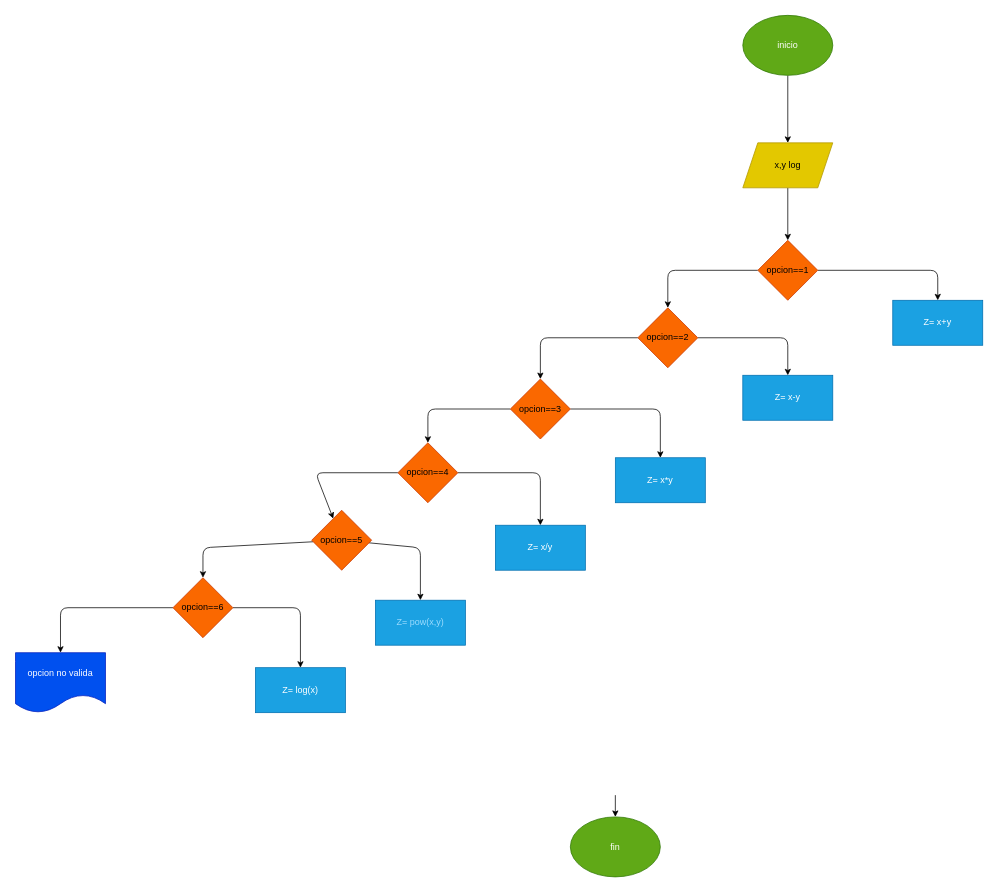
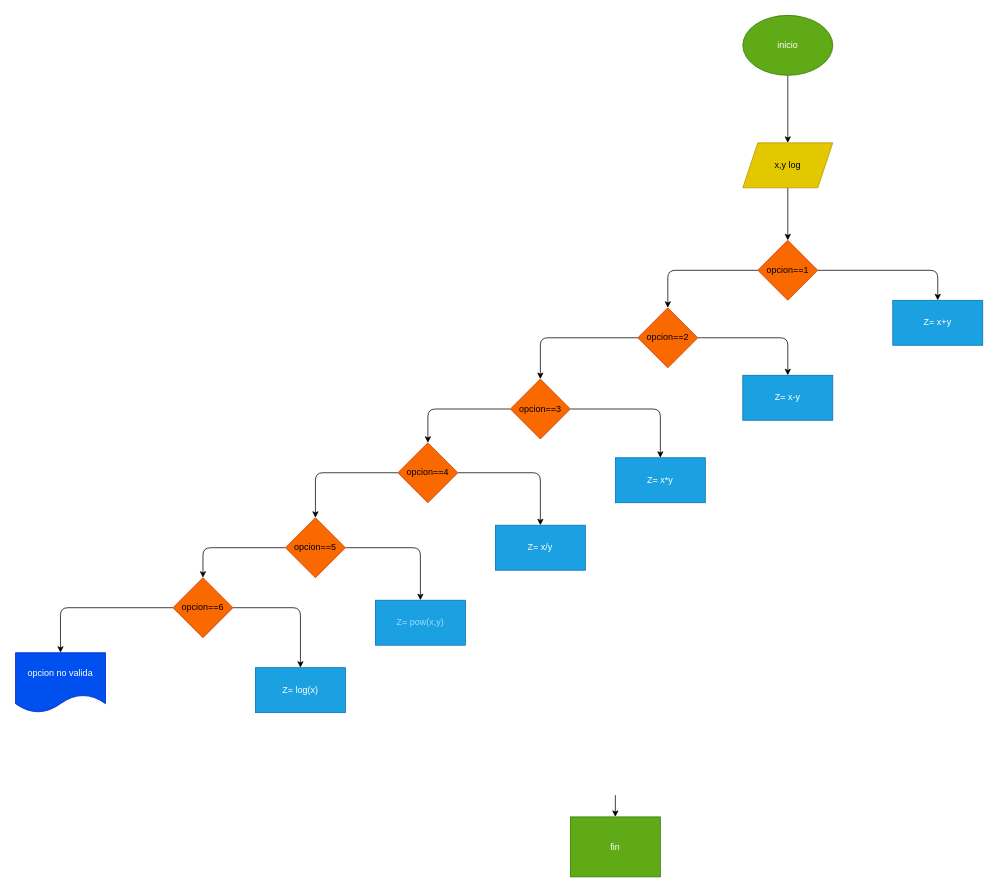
node "opcion==5": moved (342, 540) -> (315, 548)
node "fin": shape ellipse -> rectangle
